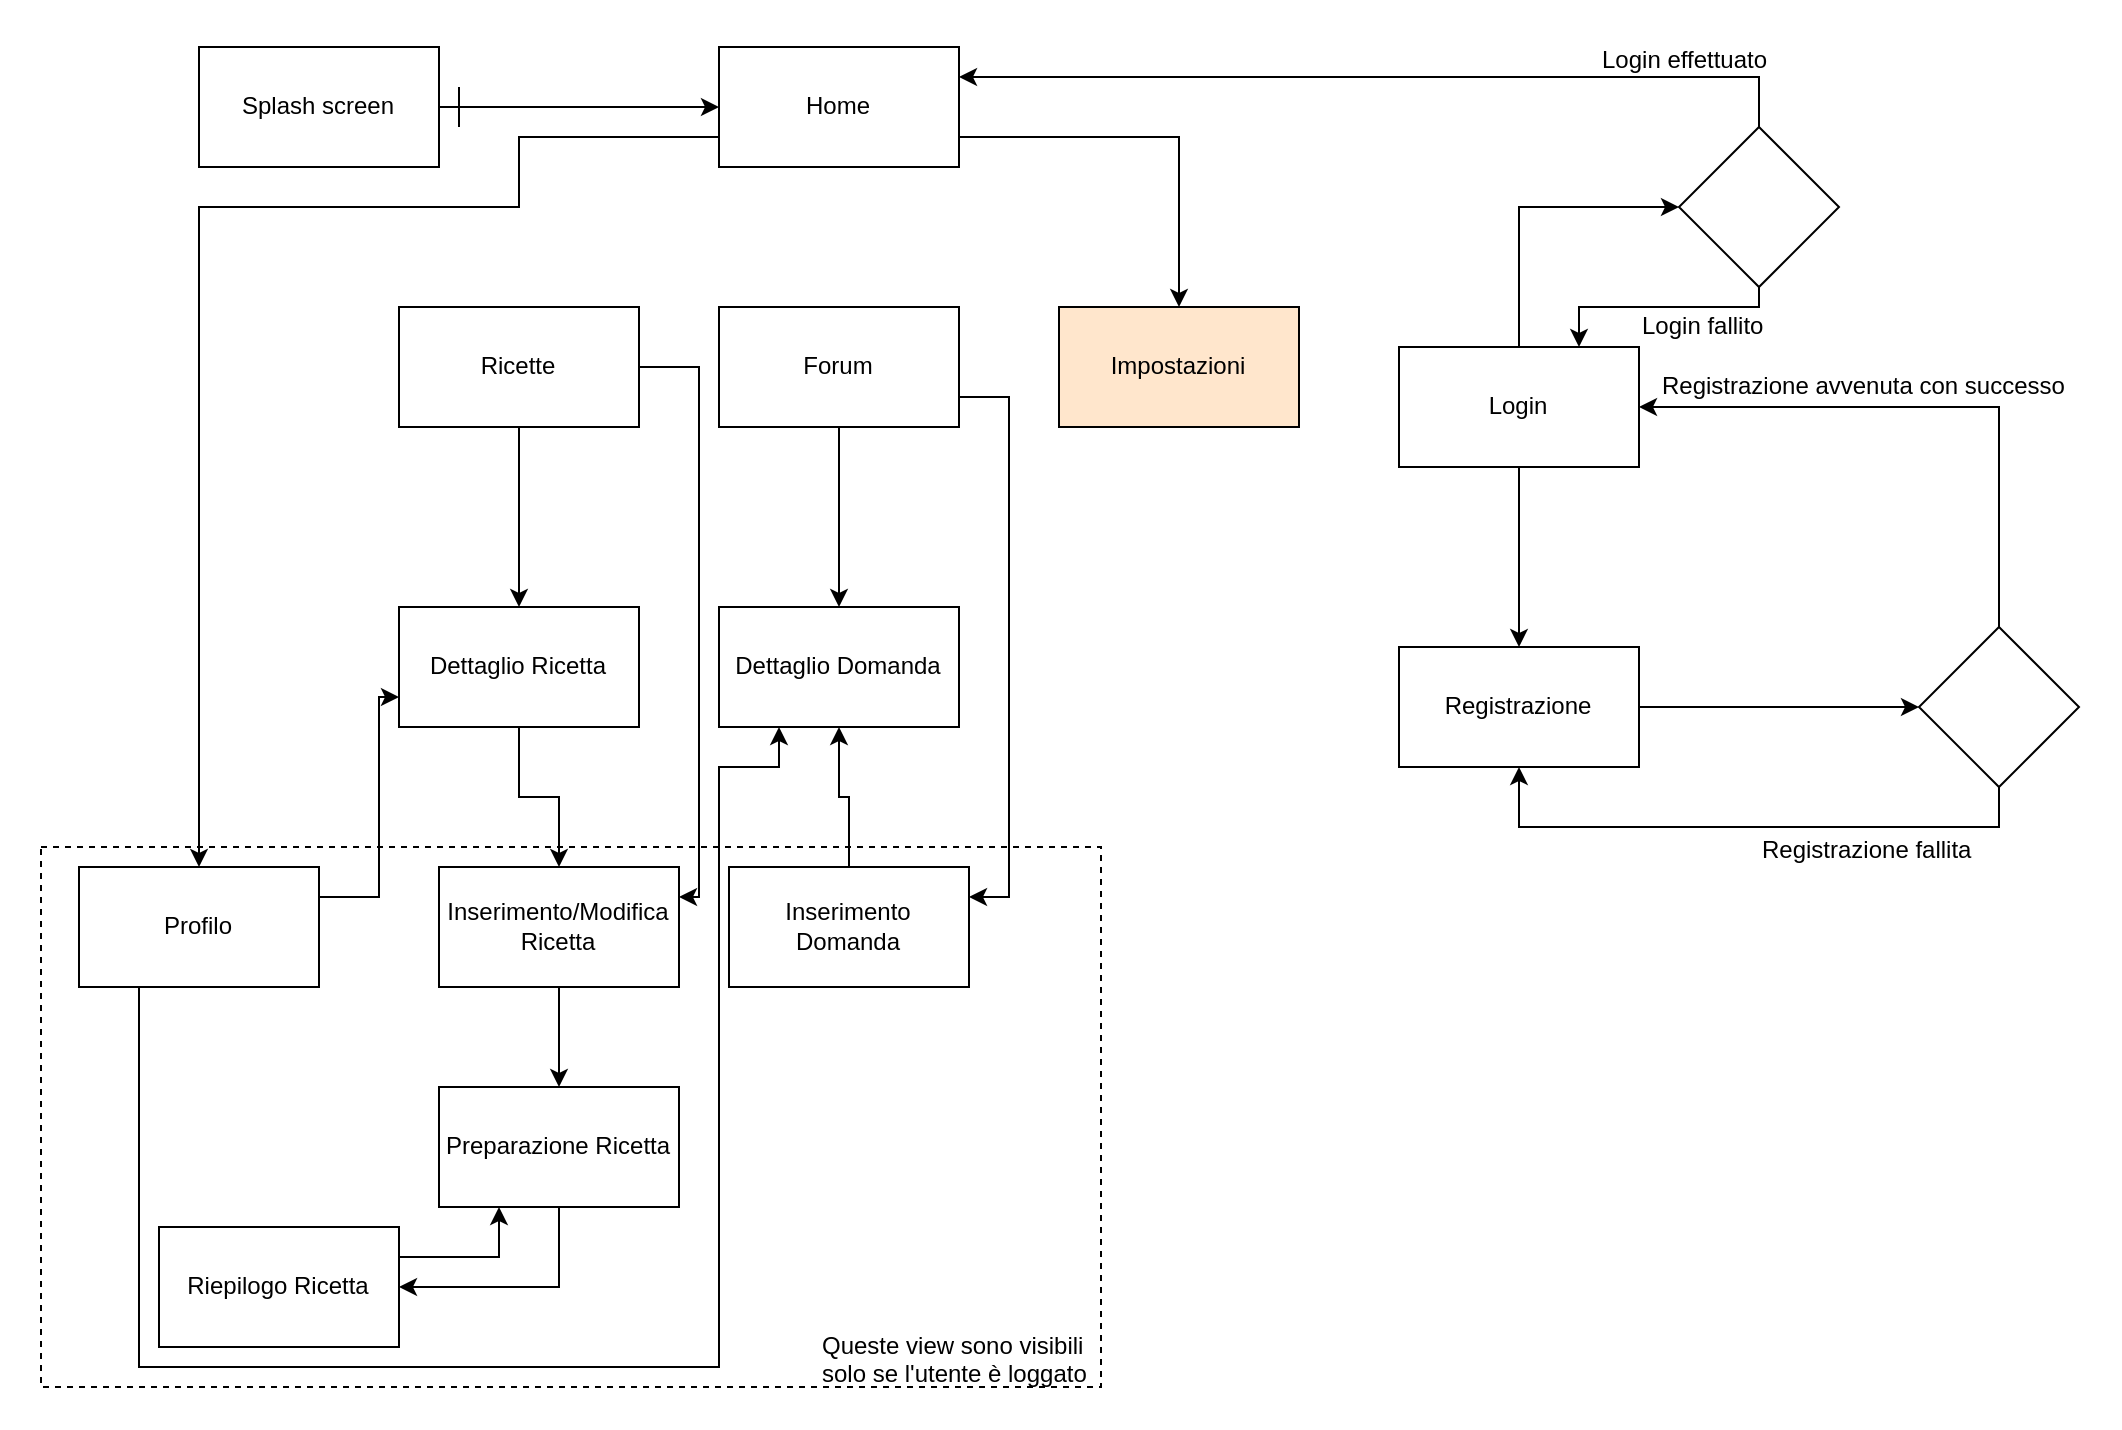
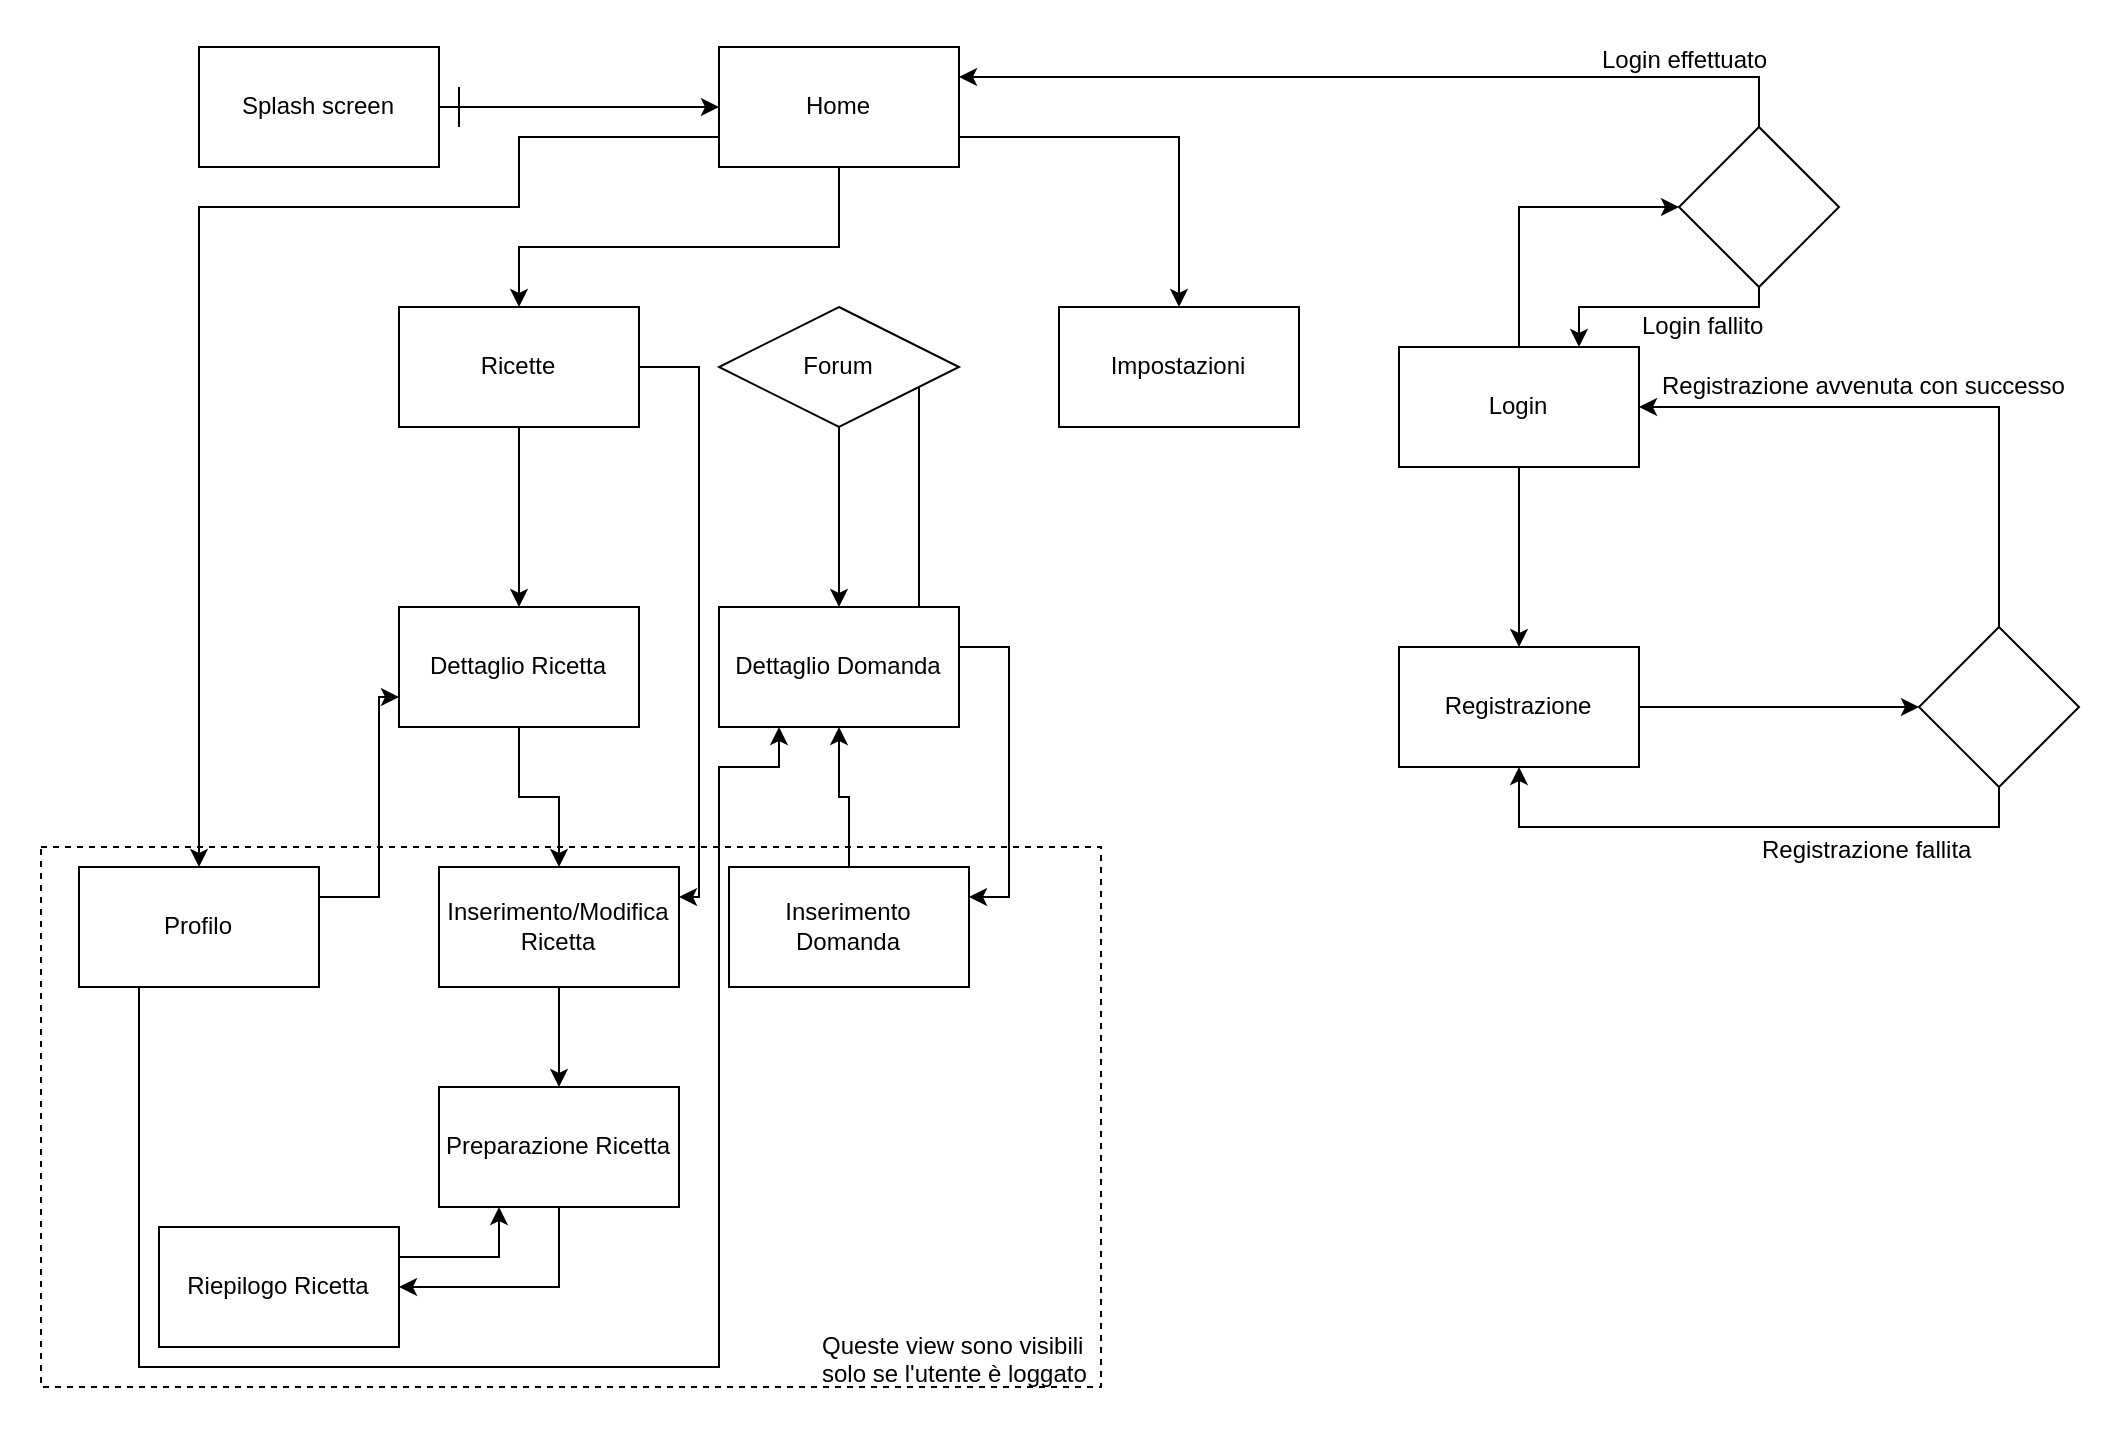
edge "Home" -> "Ricette": added
node "Forum": shape rectangle -> diamond
node "Impostazioni": fillcolor #ffe6cc -> #ffffff
